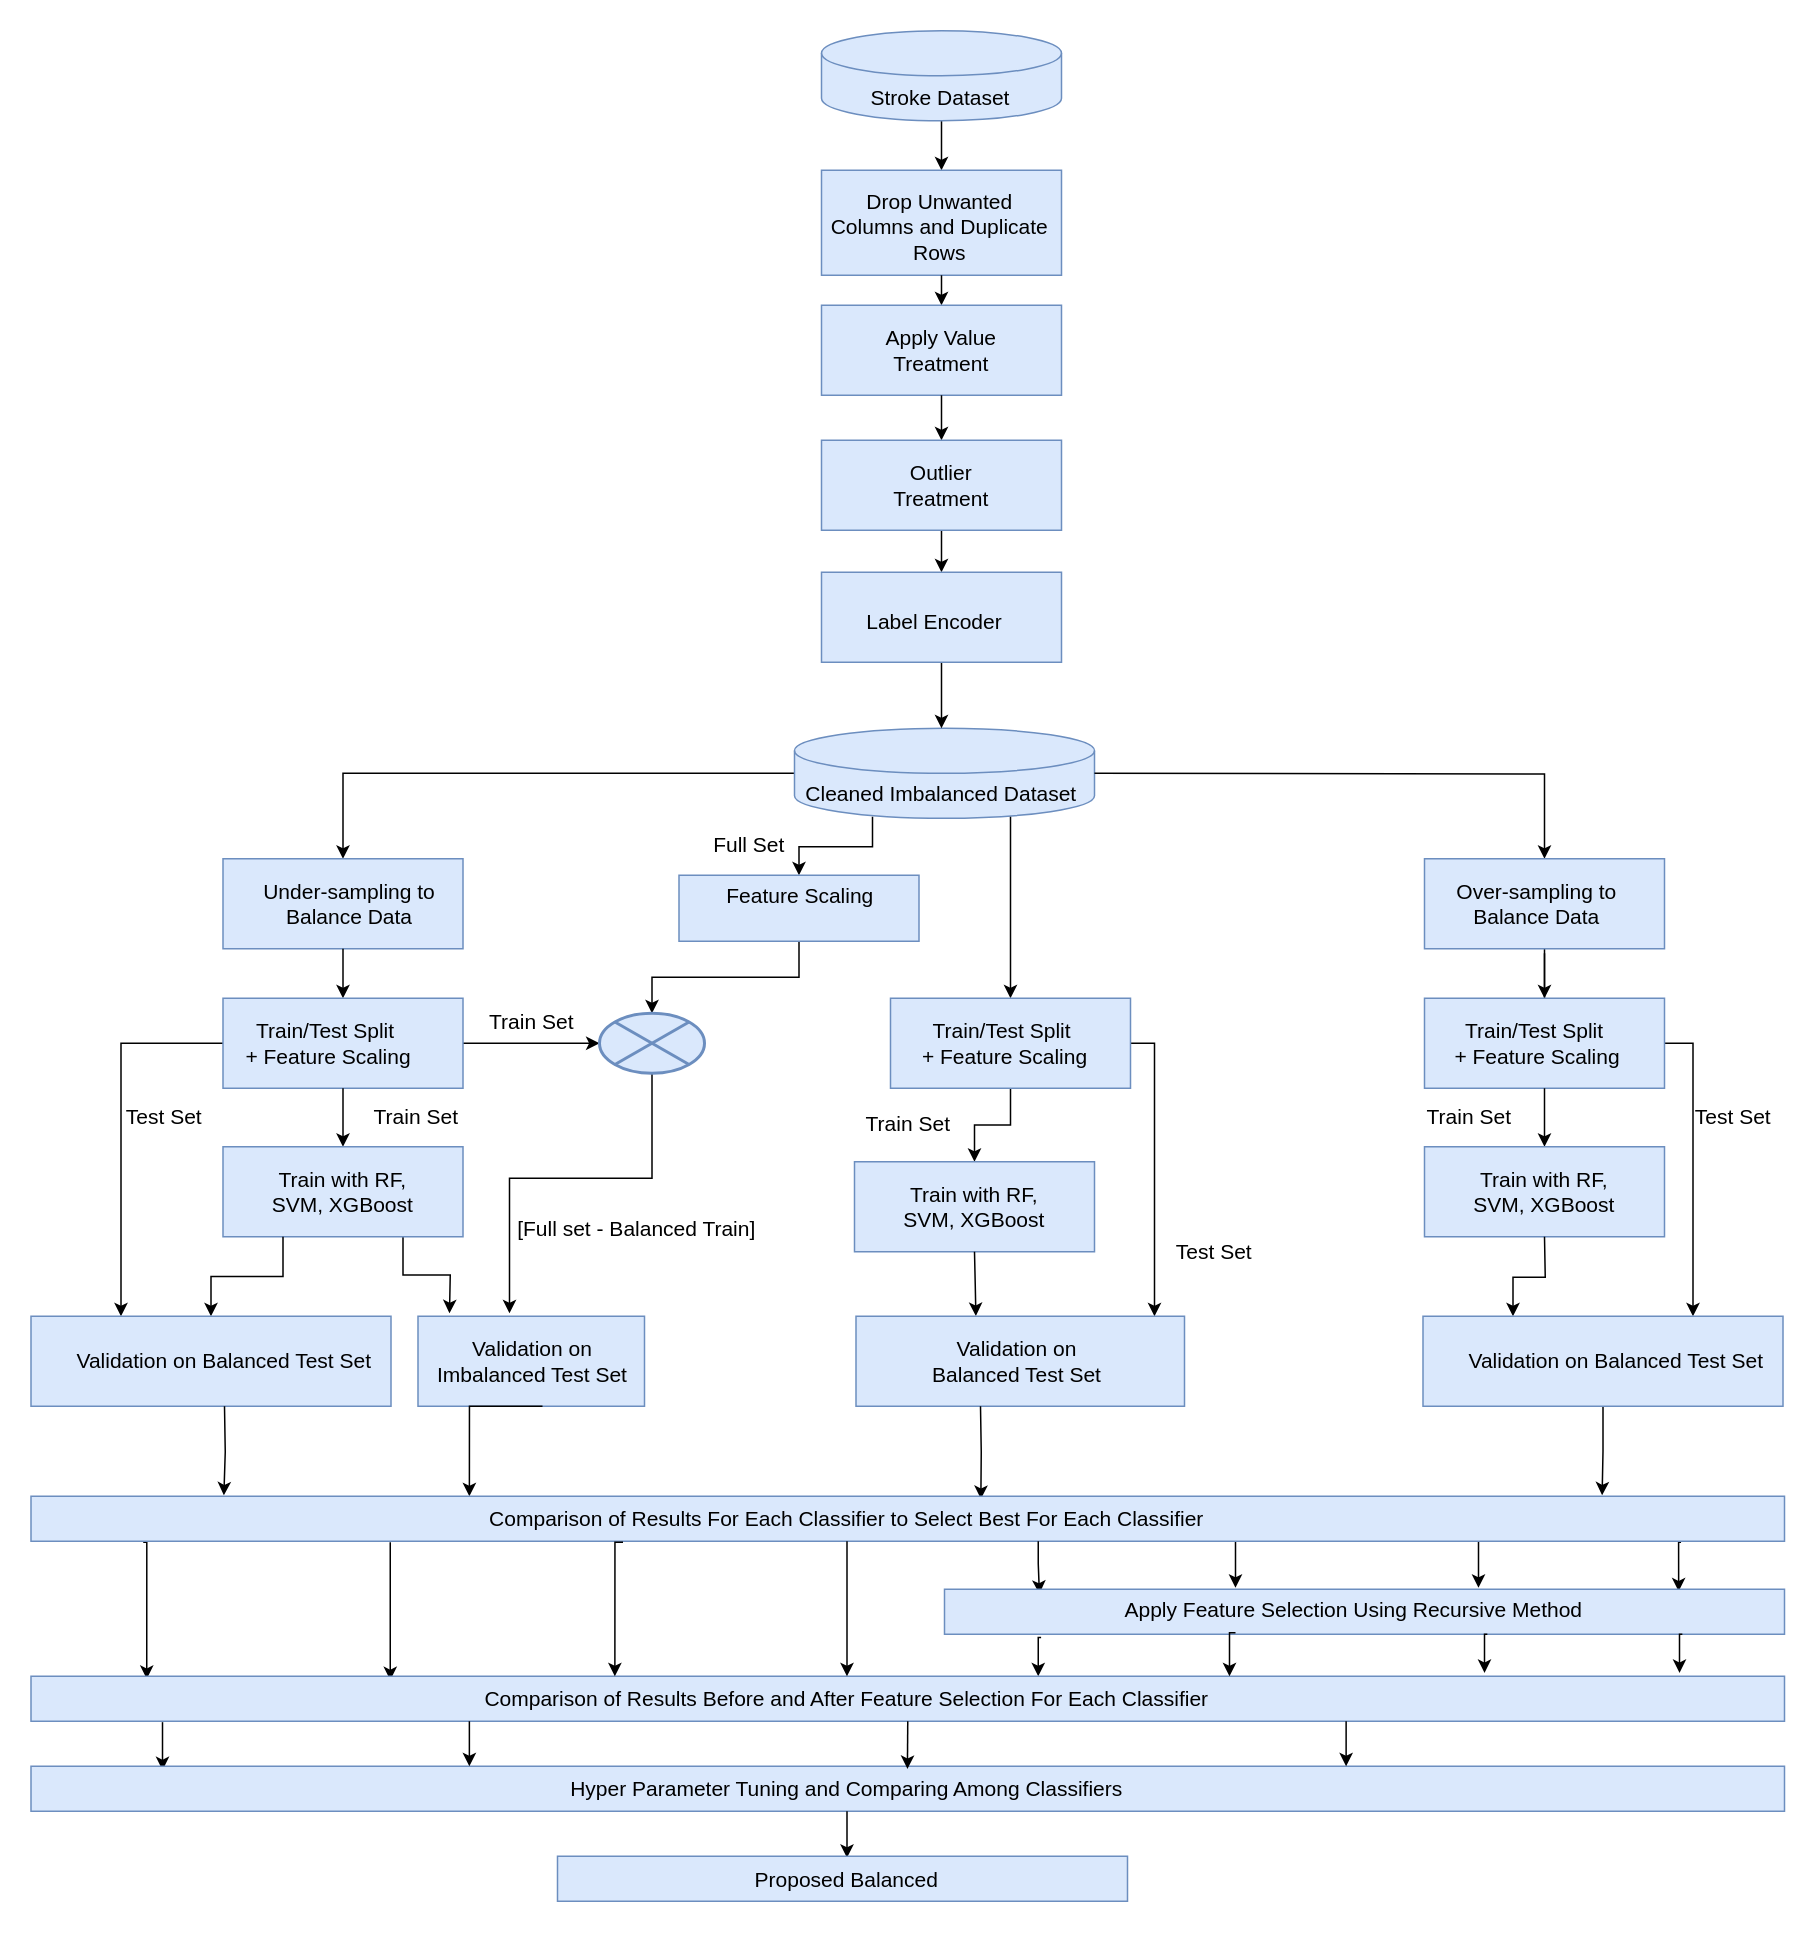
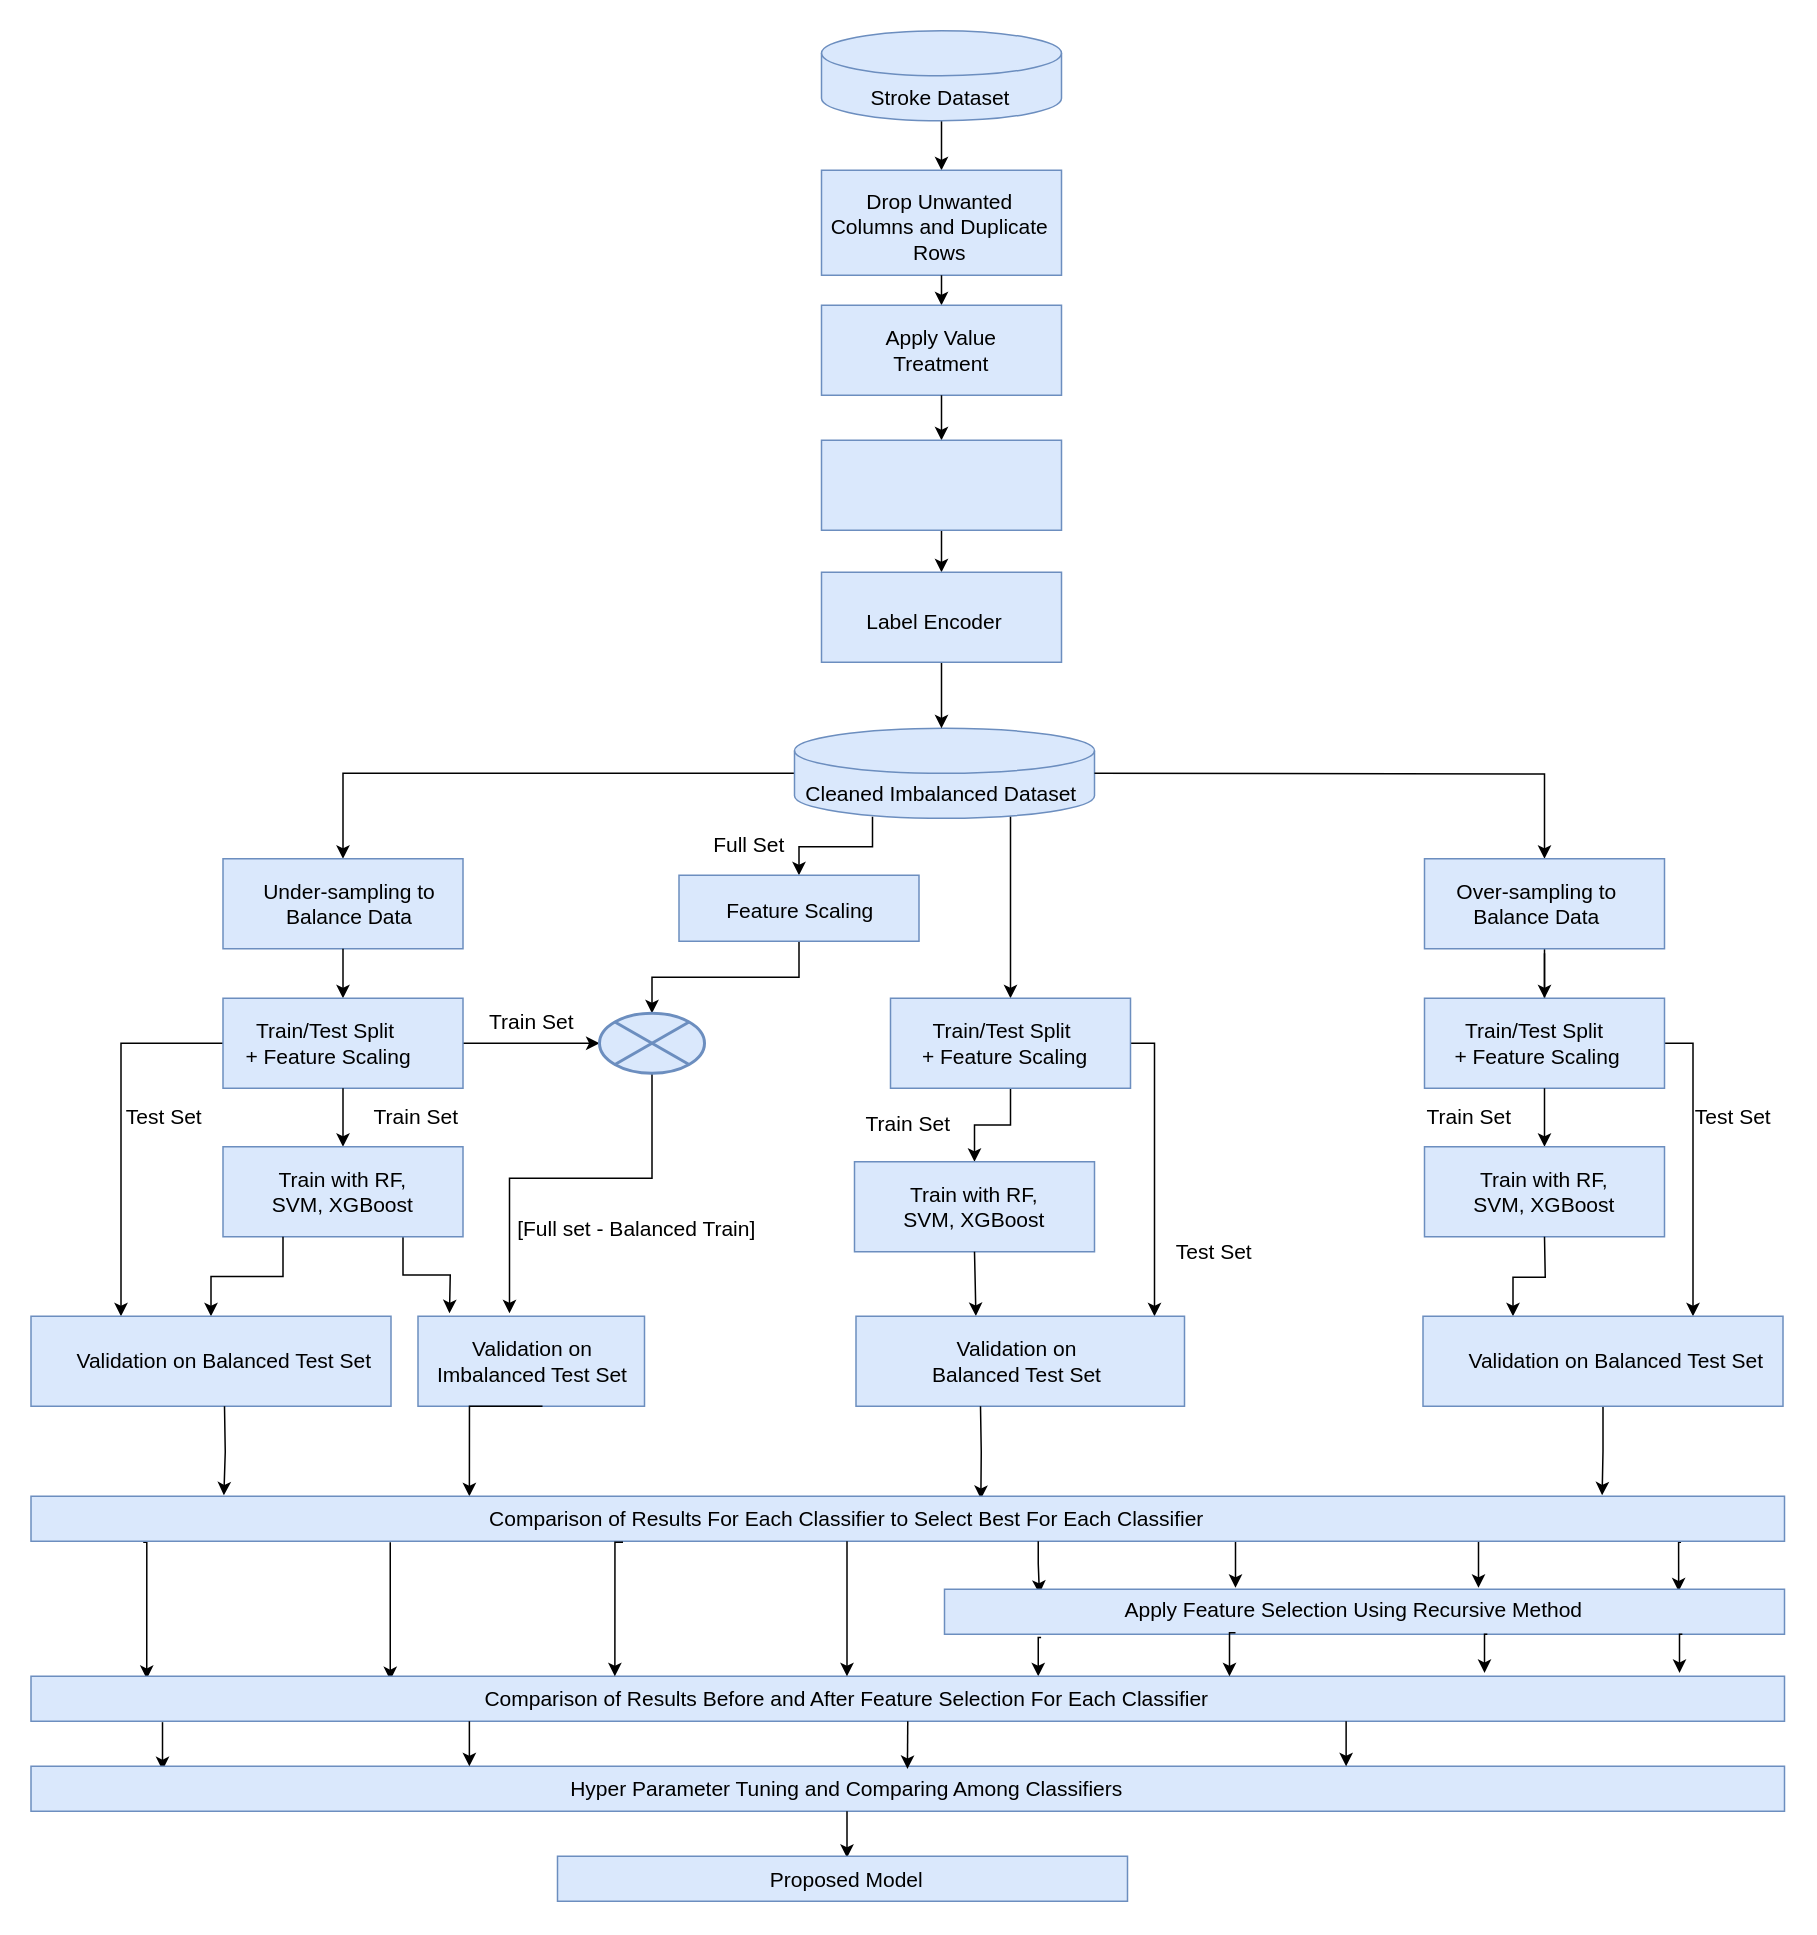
node "Outlier Treatment": removed
node "Feature Scaling": moved (800, 896) -> (800, 911)
node "Proposed Balanced": label "Proposed Balanced" -> "Proposed Model"
